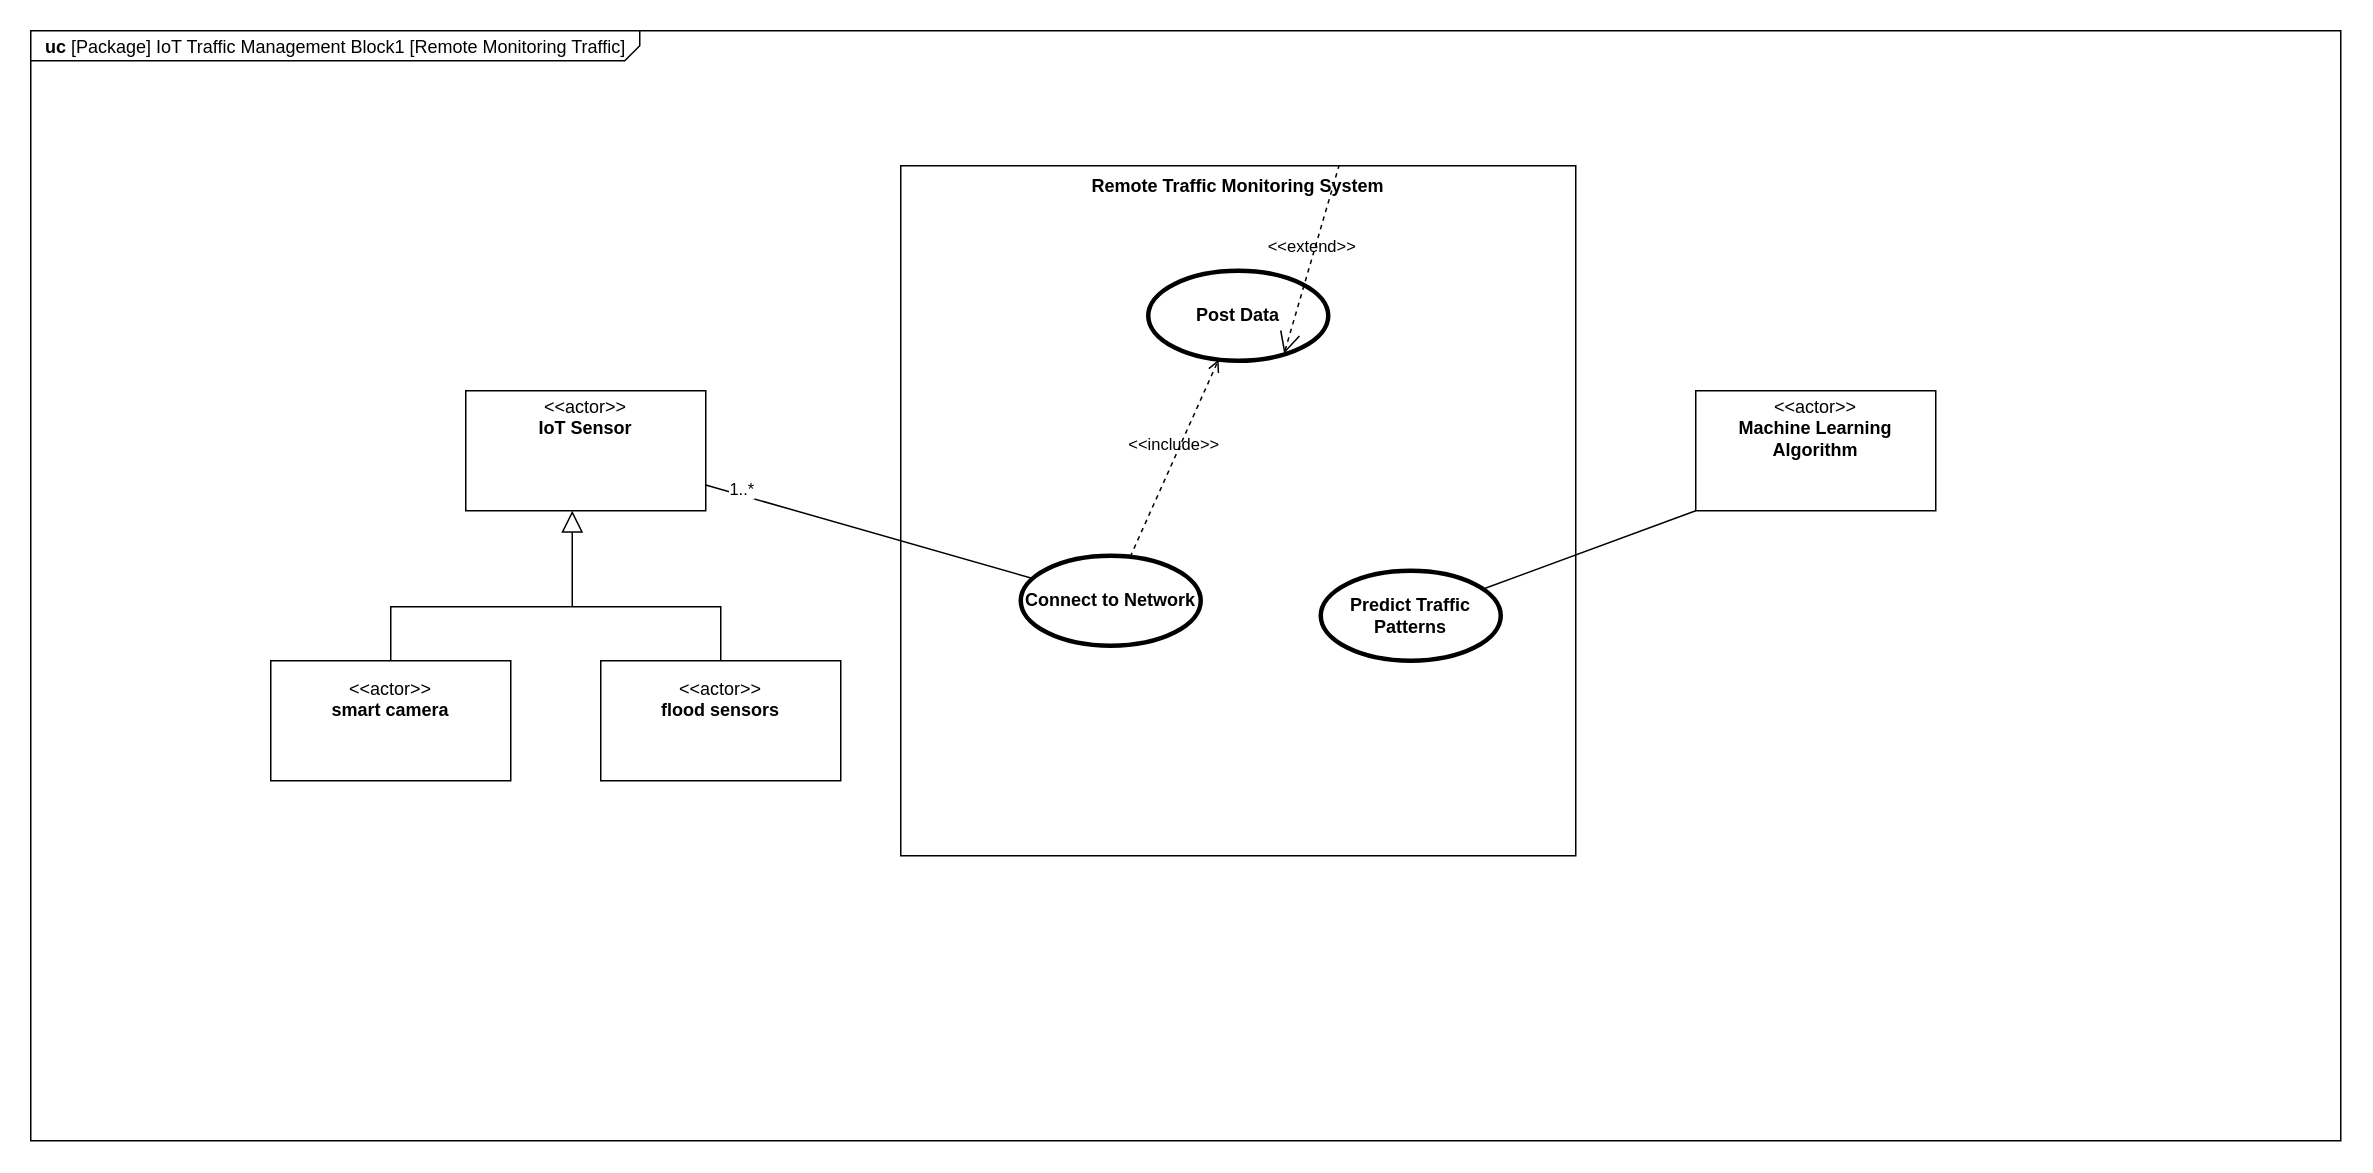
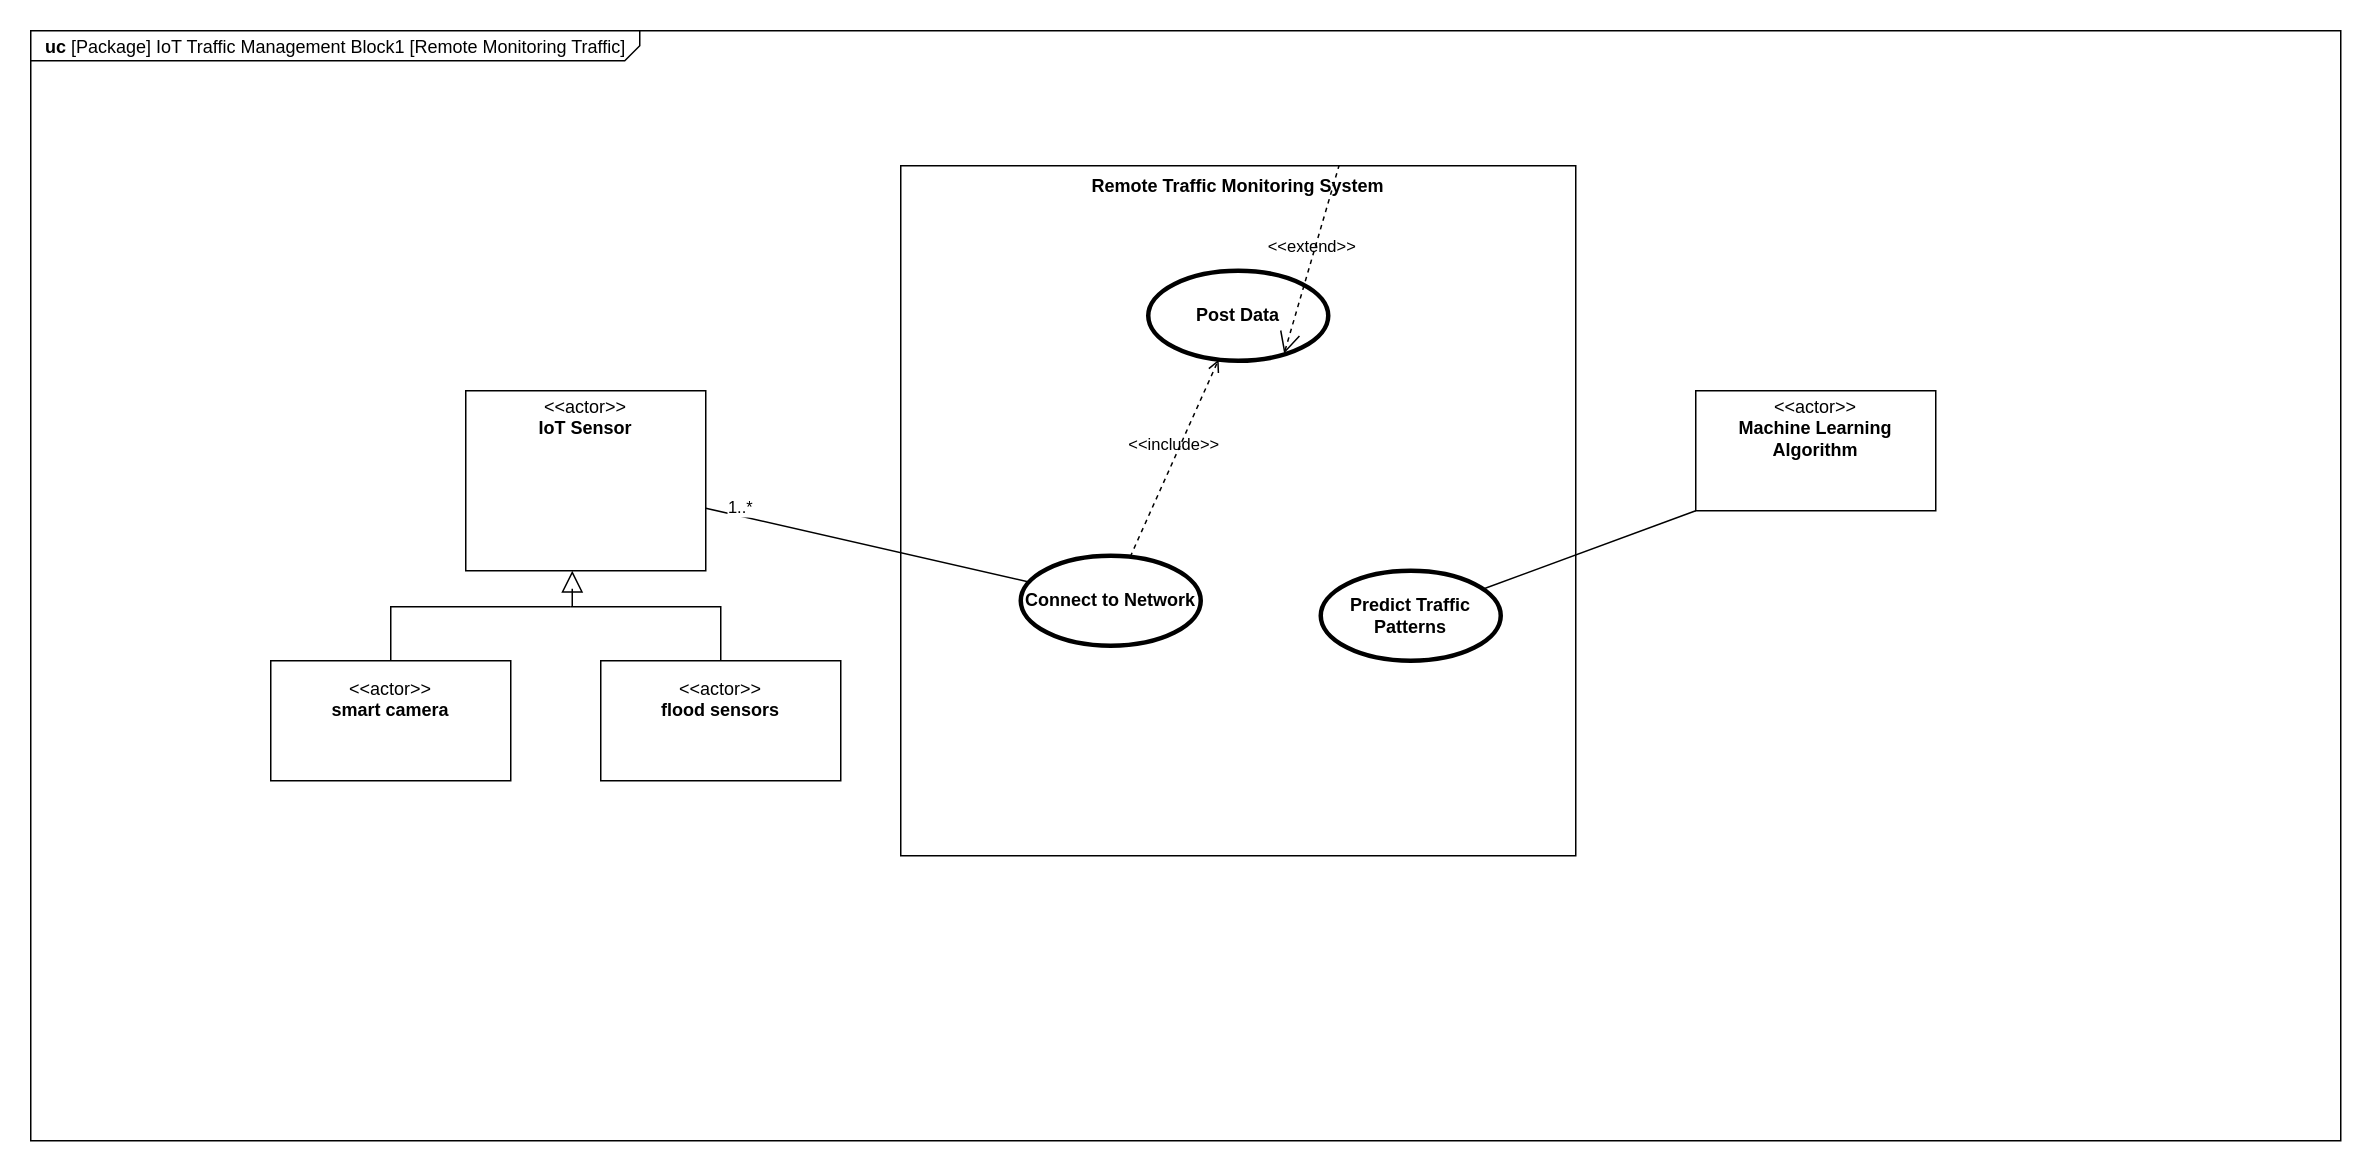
node "<<actor>> IoT Sensor": size 240x120 -> 240x180
